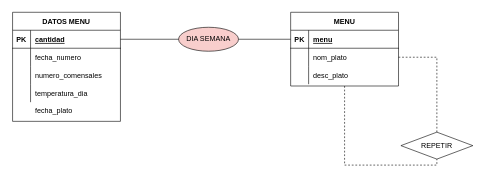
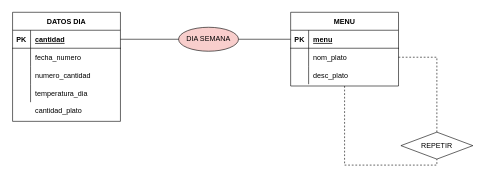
node "DATOS MENU": label "DATOS MENU" -> "DATOS DIA"
node "numero_comensales": label "numero_comensales" -> "numero_cantidad"
node "fecha_plato": label "fecha_plato" -> "cantidad_plato"
